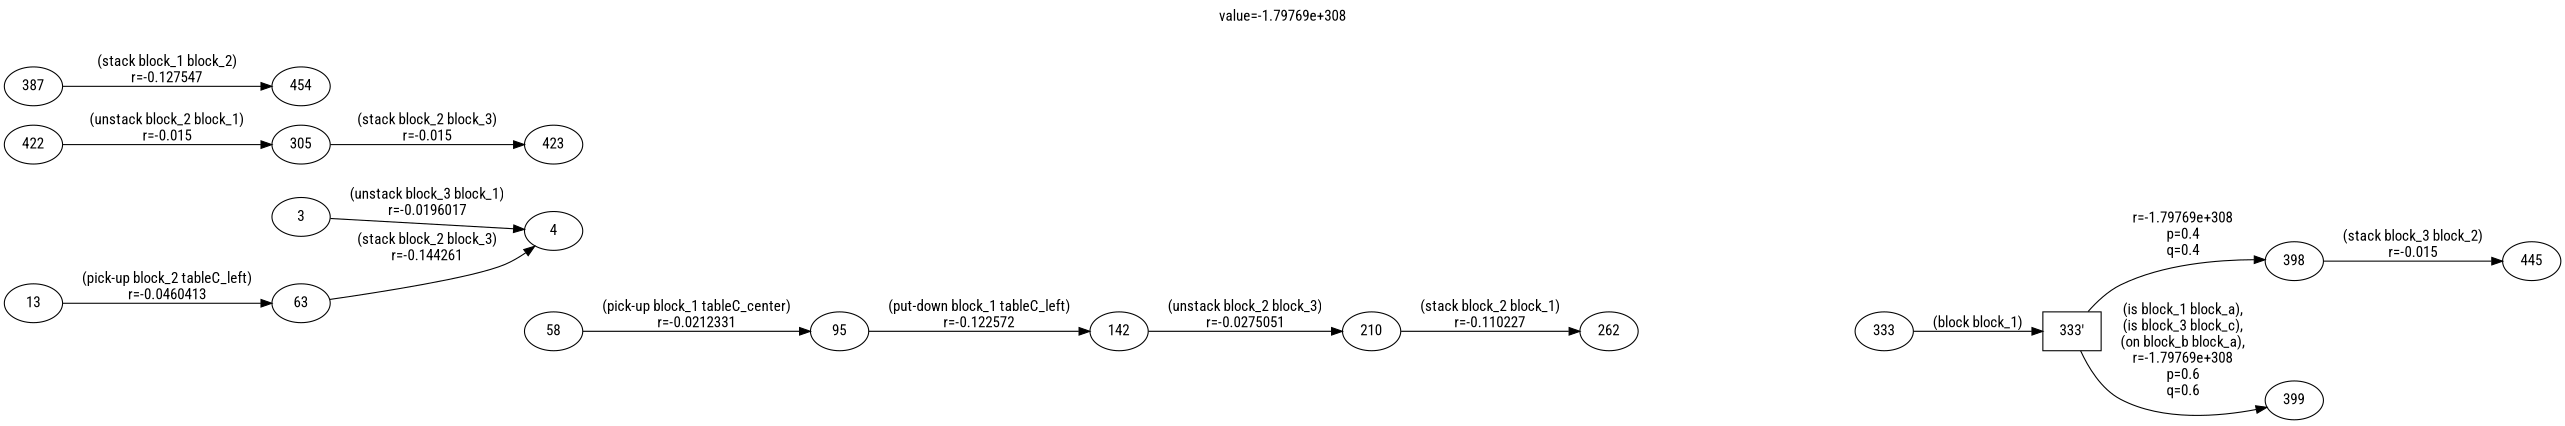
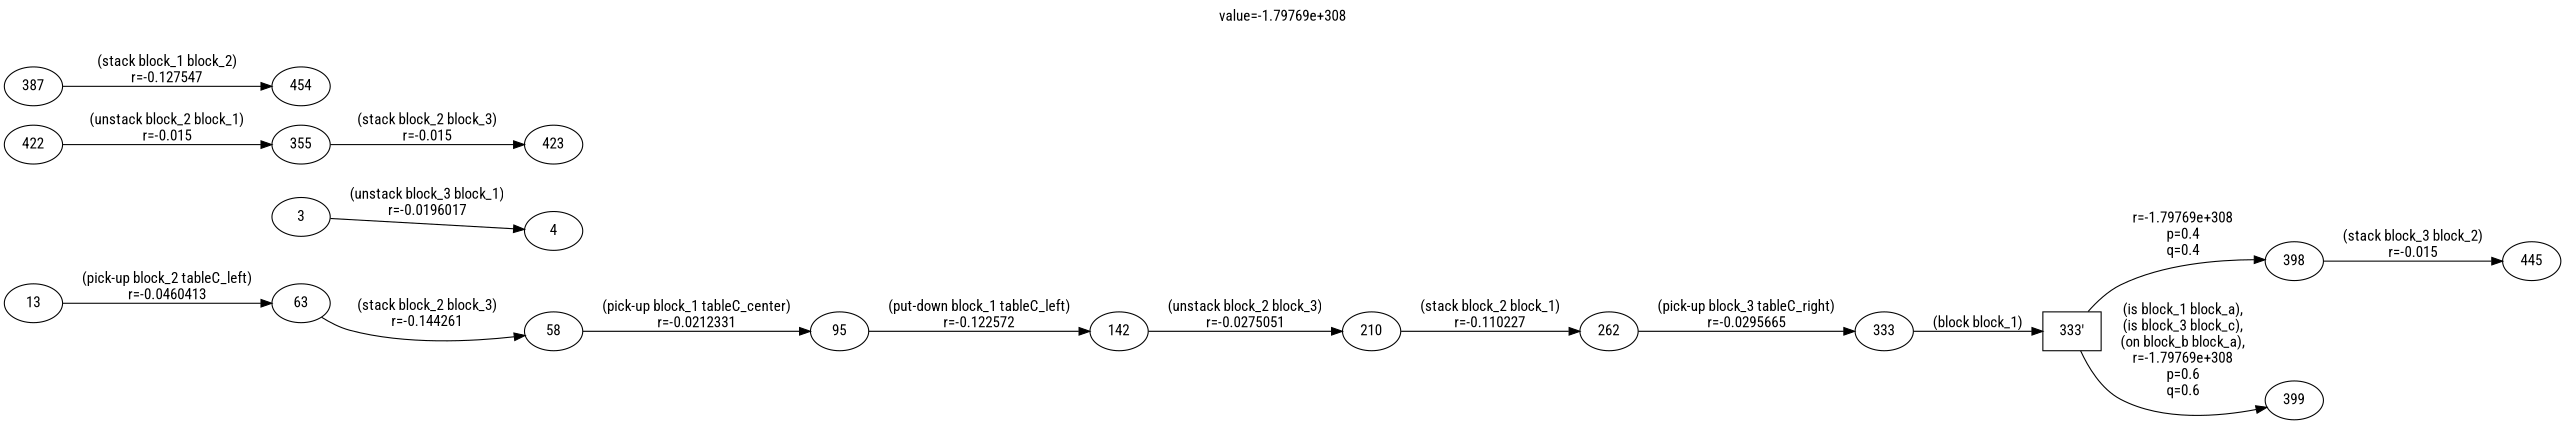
node "305": label "305" -> "355"
edge "63" -> "4": now "63" -> "58"
edge "262" -> "333": added, label "(pick-up block_3 tableC_right) r=-0.0295665"
